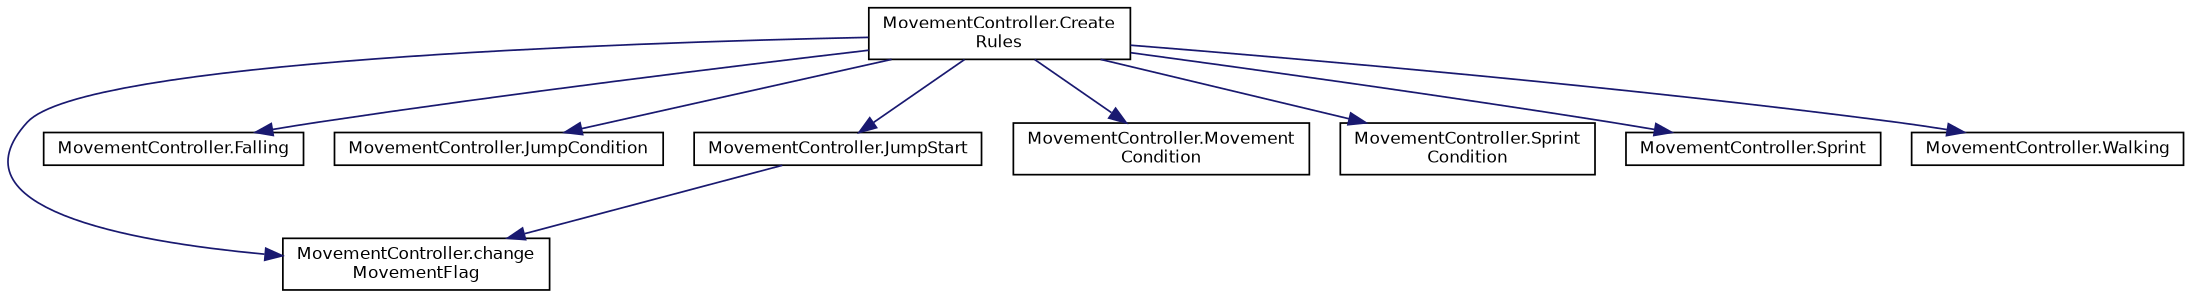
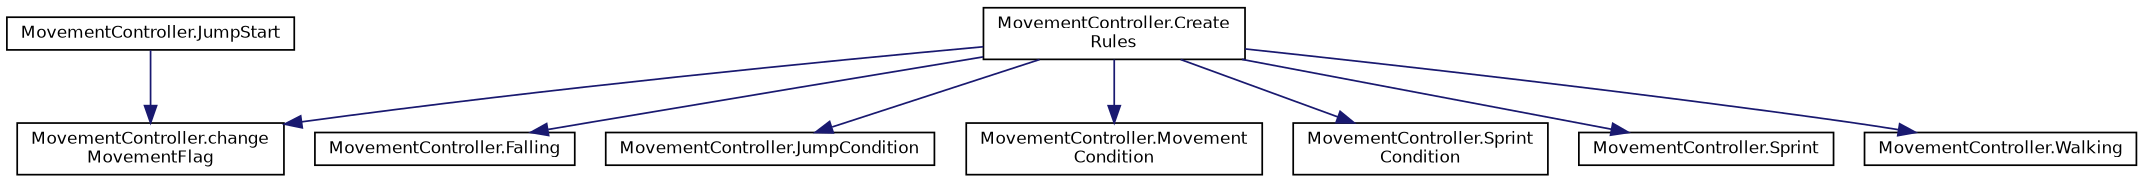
edge "MovementController.Create Rules" -> "MovementController.JumpStart": removed
